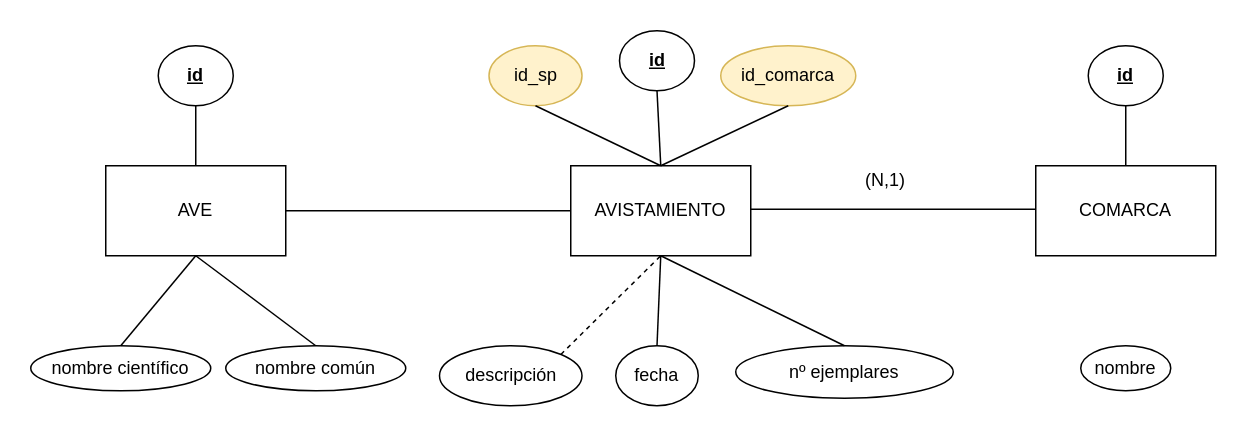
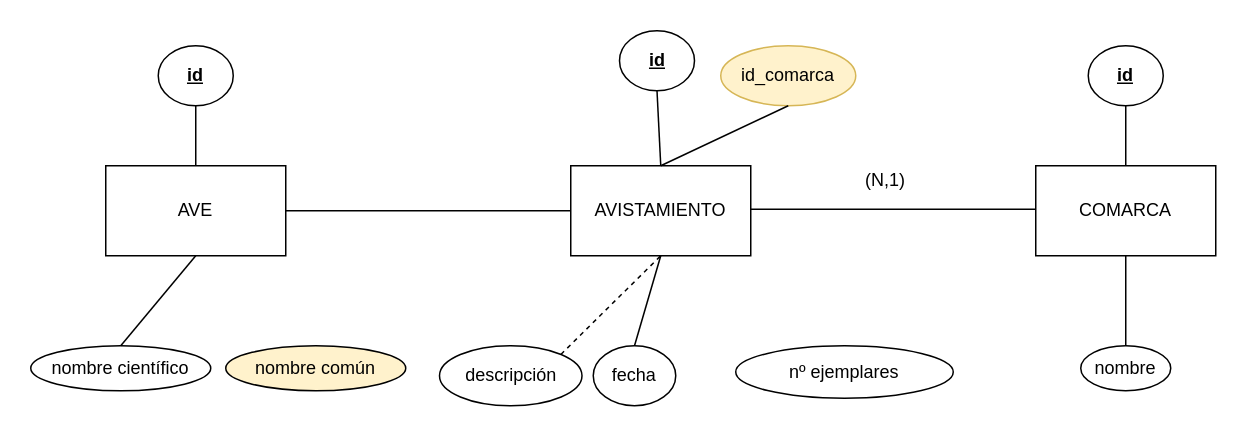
node "id_sp": removed
edge "id_sp" -- "AVISTAMIENTO": removed
edge "AVE" -- "nombre común": removed
edge "AVISTAMIENTO" -- "nº ejemplares": removed
edge "COMARCA" -- "nombre": added
node "nombre común": fillcolor #ffffff -> #fff2cc
node "fecha": moved (657, 376) -> (635, 376)
